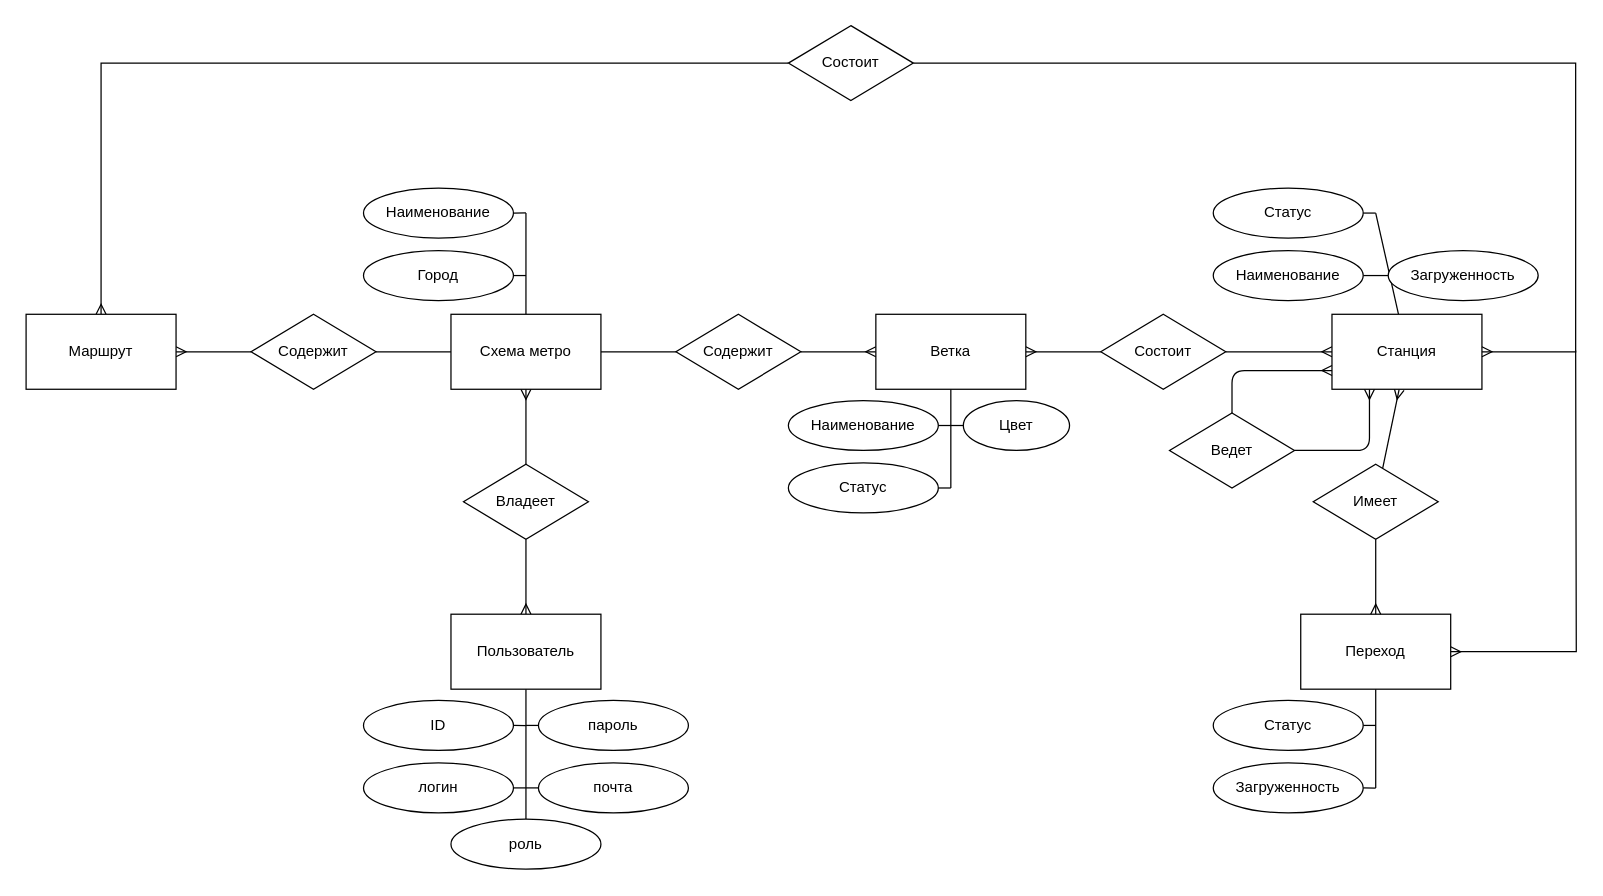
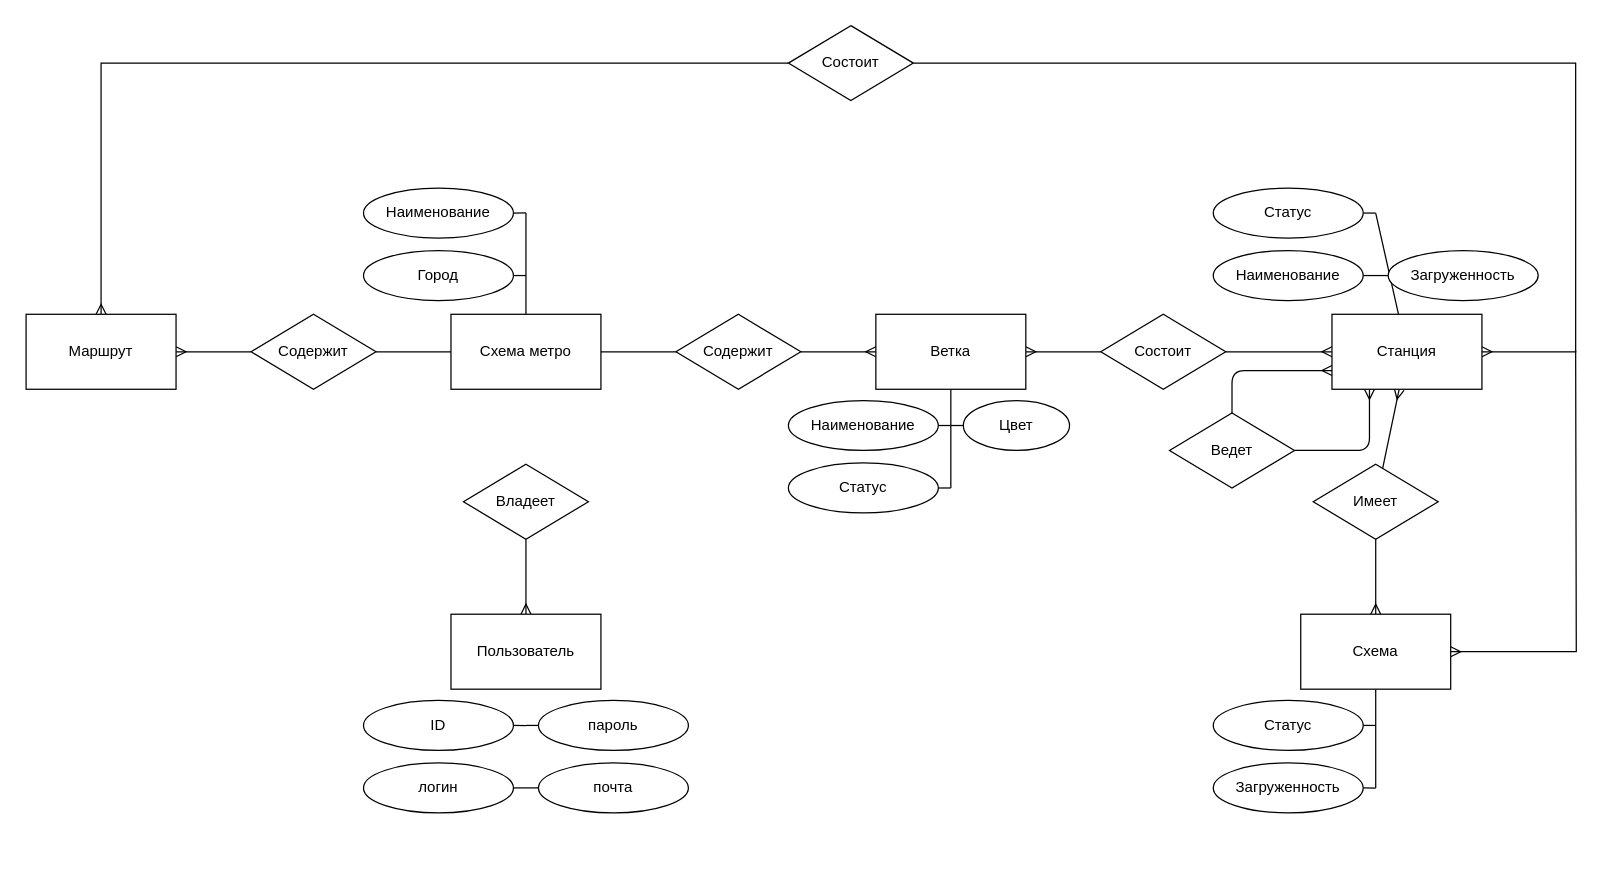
edge "Владеет" -> "Схема метро": removed
node "Переход": label "Переход" -> "Схема"
edge "Пользователь" -- "роль": removed
node "роль": removed
